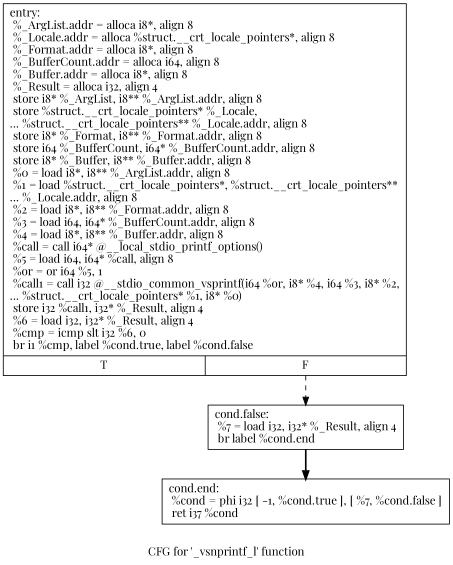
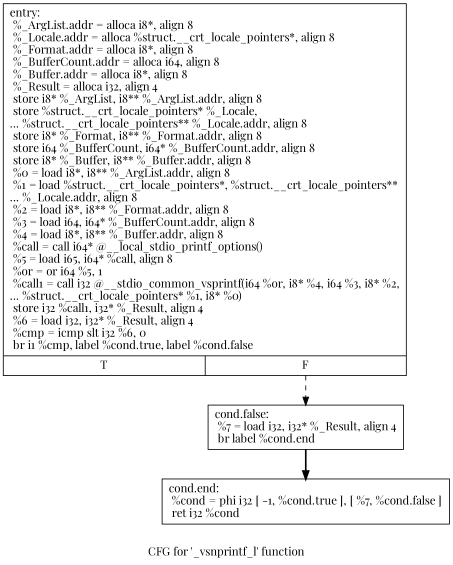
node "entry:": text "%5 = load i64, i64* %call, align 8" -> "%5 = load i65, i64* %call, align 8"
node "cond.end:": text "ret i37 %cond" -> "ret i32 %cond"
